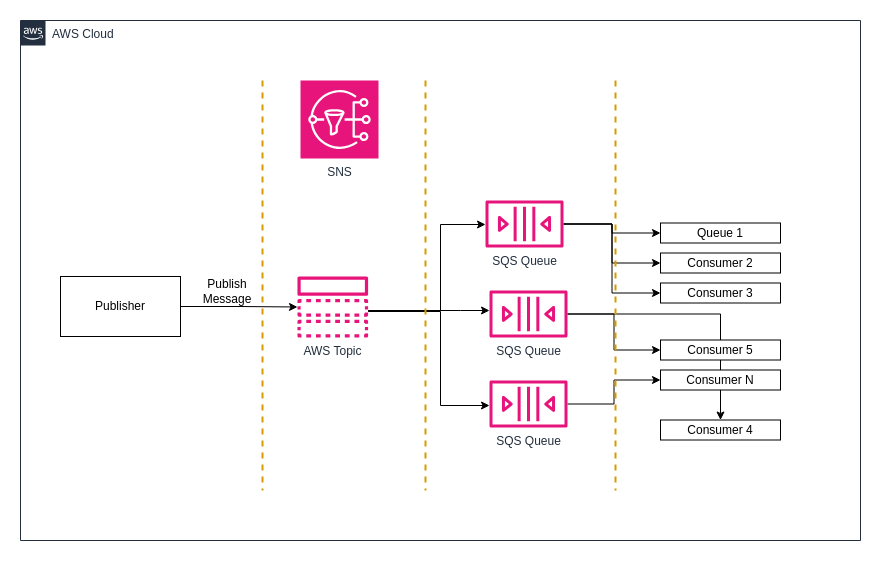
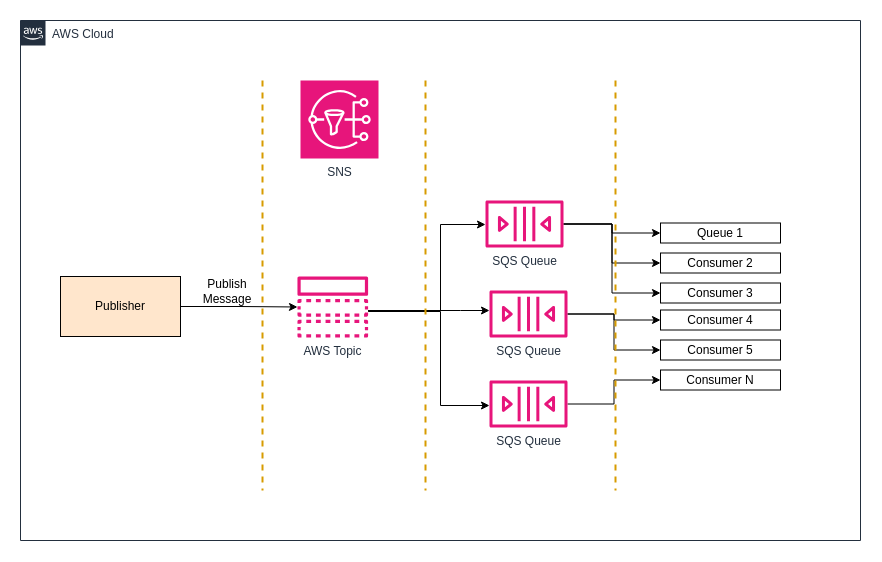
node "Publisher": fillcolor #ffffff -> #ffe6cc
node "Consumer 4": moved (721, 430) -> (721, 320)
